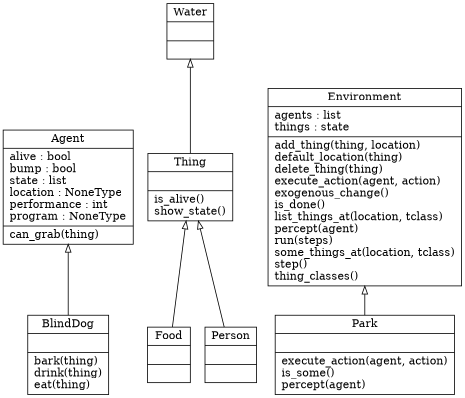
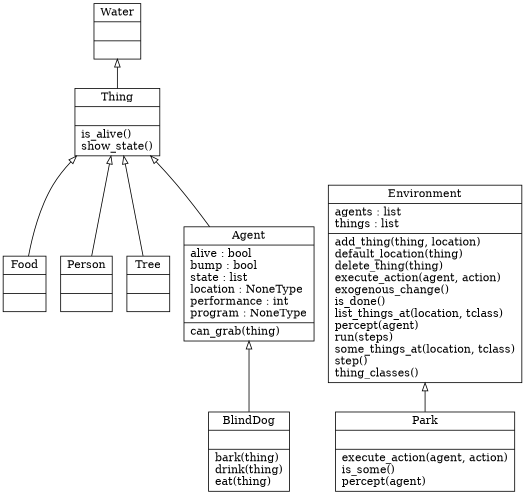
node "Environment": text "things : state" -> "things : list"
edge "Agent" -> "Thing": added
node "Tree": added
